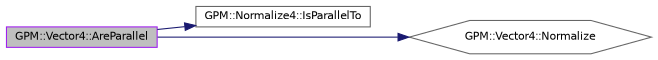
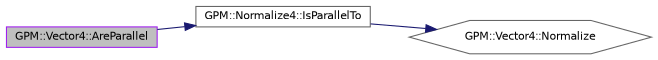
edge "GPM::Vector4::AreParallel" -> "GPM::Vector4::Normalize": now "GPM::Normalize4::IsParallelTo" -> "GPM::Vector4::Normalize"
